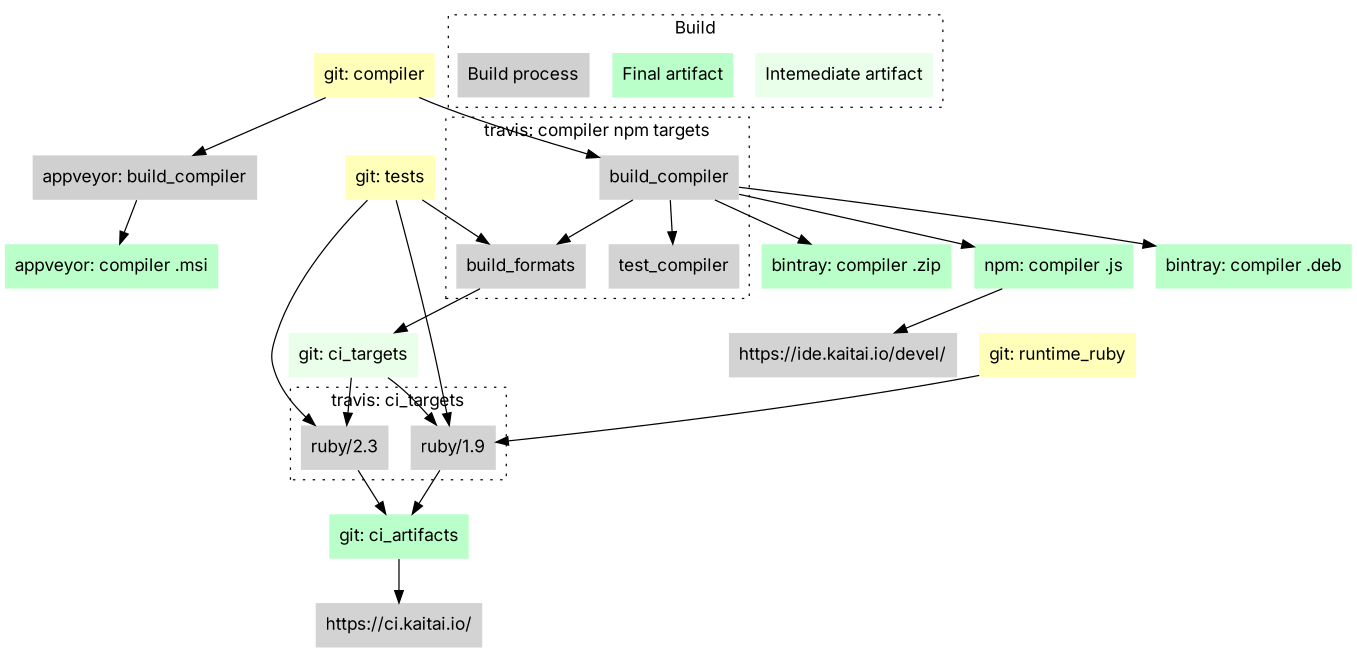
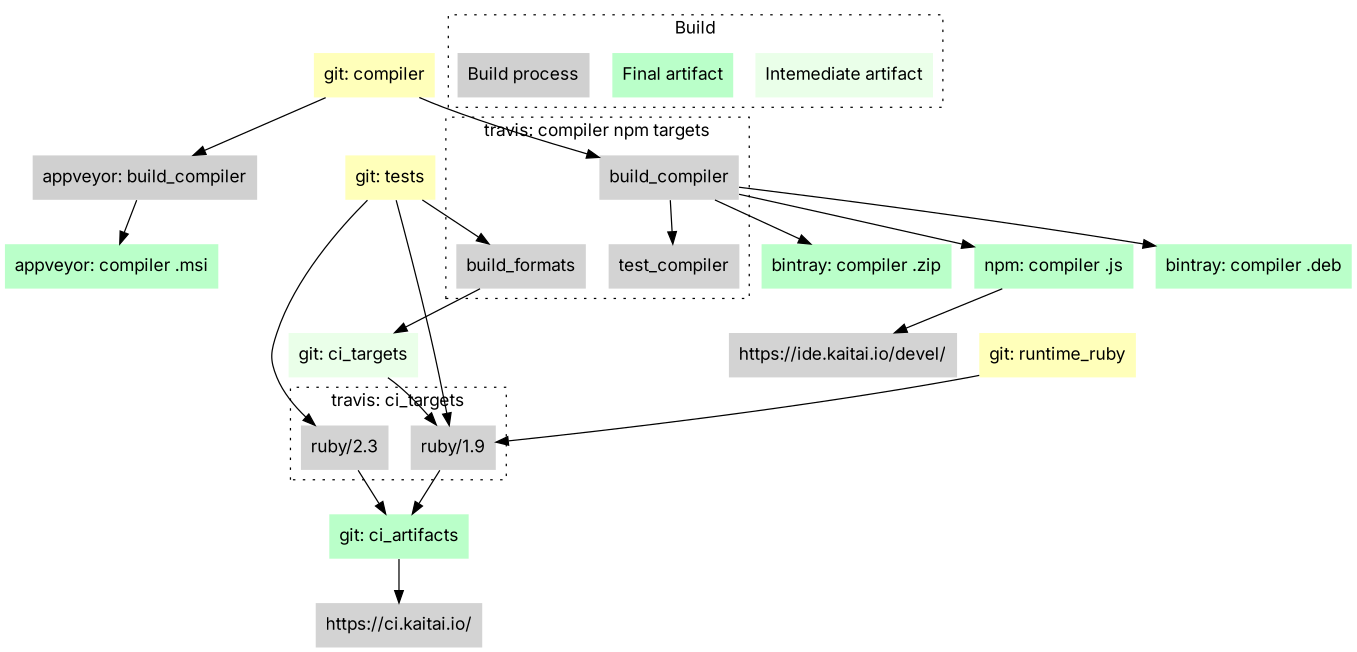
edge "build_compiler" -> "build_formats": removed
edge "git: ci_targets" -> "ruby/2.3": removed
